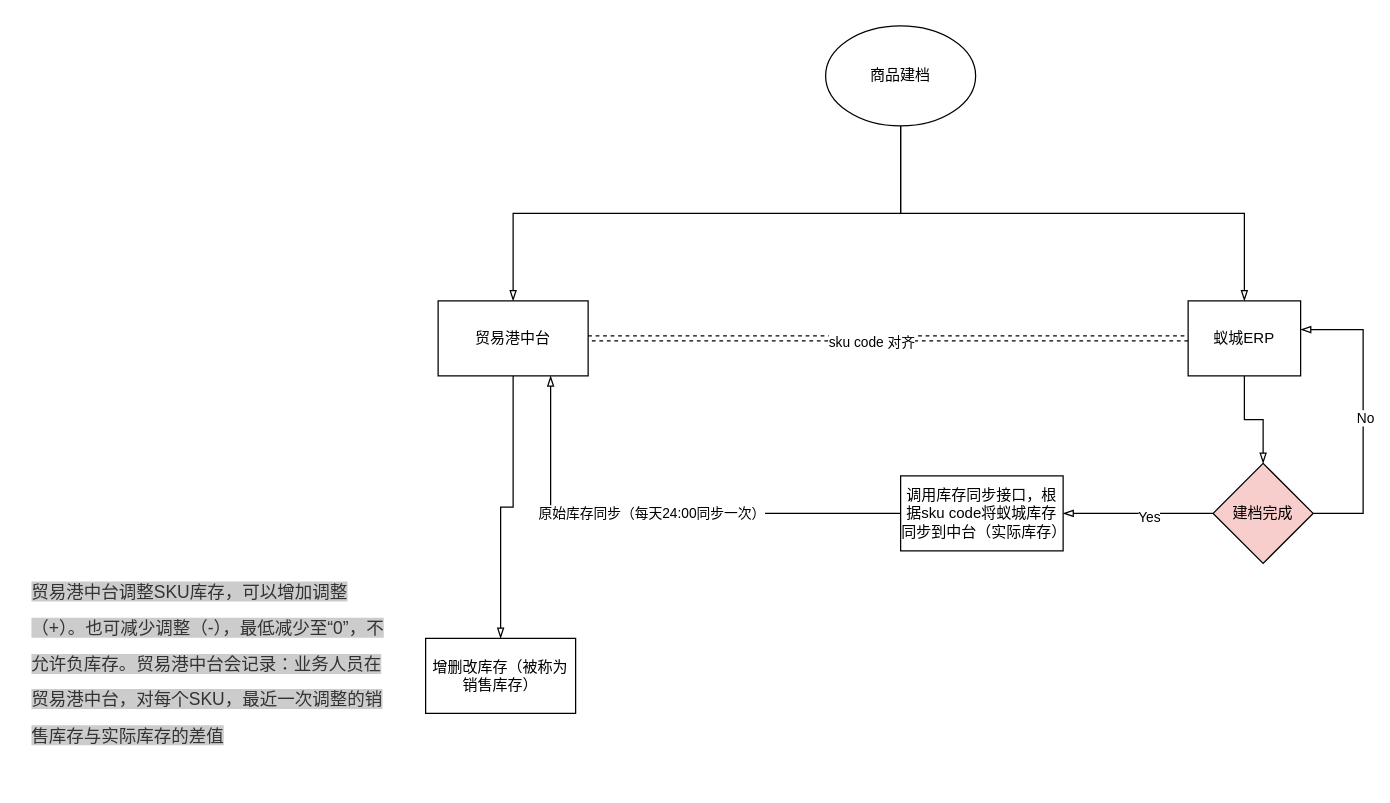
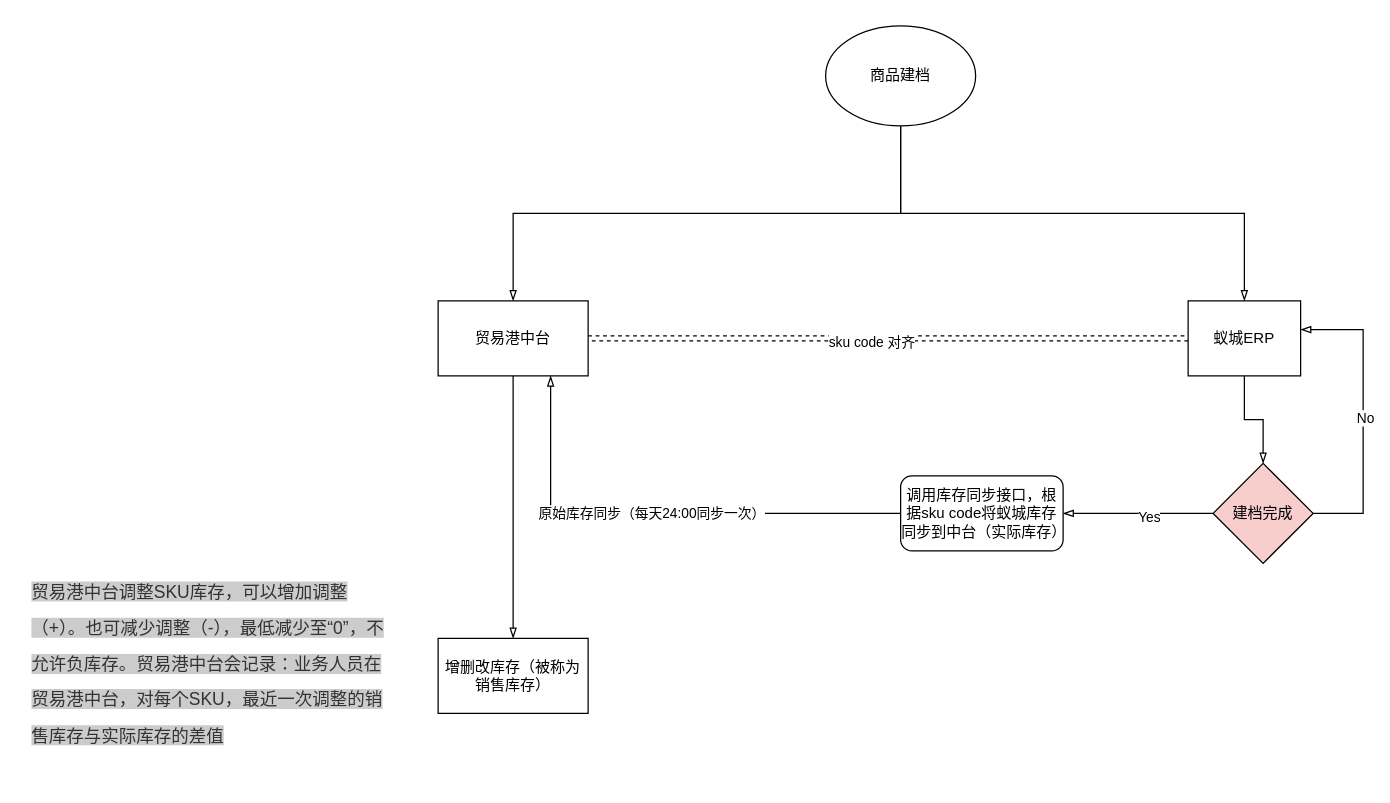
node "调用库存同步接口，根据sku code将蚁城库存同步到中台（实际库存）": shape rectangle -> rounded rectangle
node "增删改库存（被称为销售库存）": moved (501, 676) -> (513, 676)
